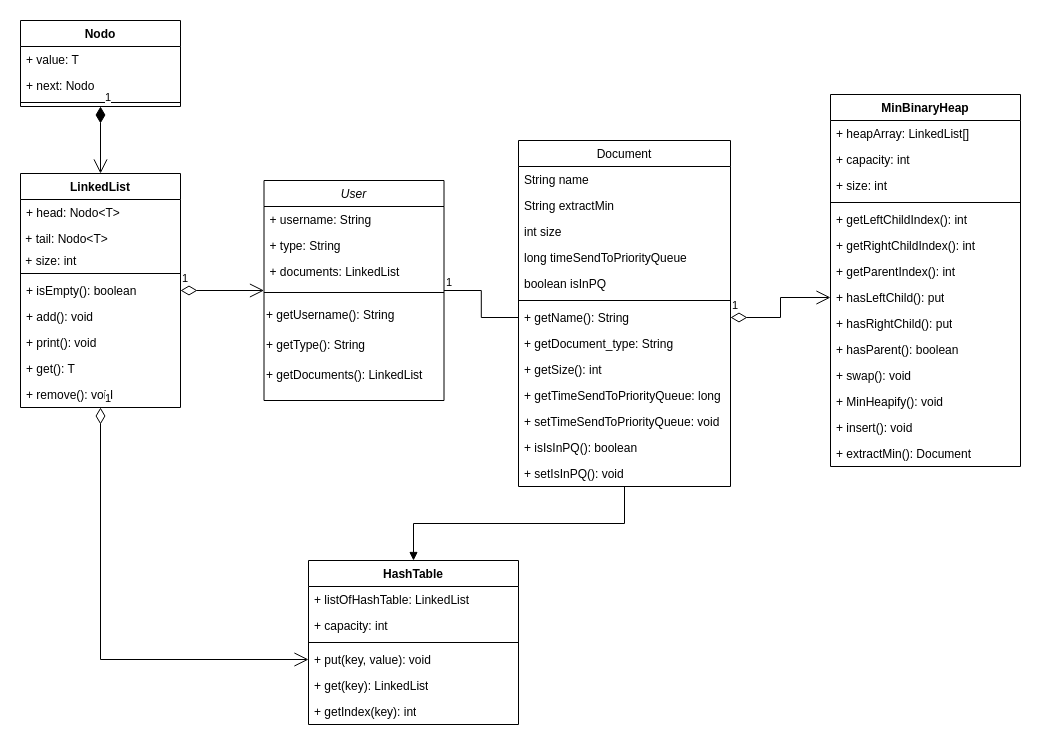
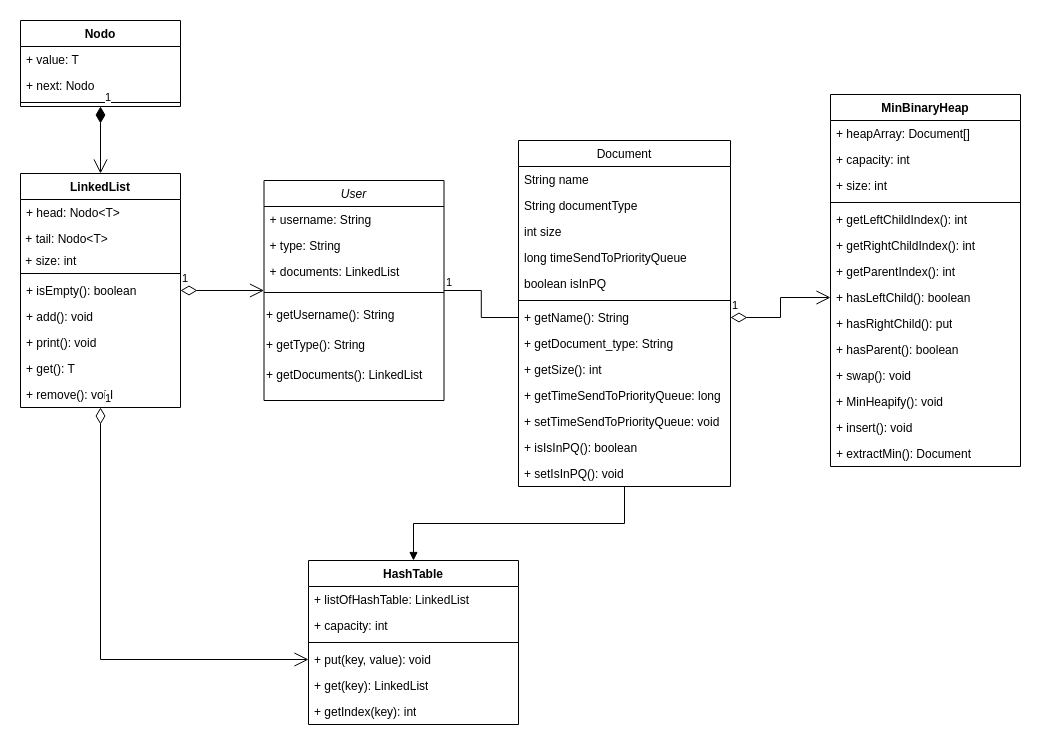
node "+ heapArray: LinkedList[]": label "+ heapArray: LinkedList[]" -> "+ heapArray: Document[]"
node "String extractMin": label "String extractMin" -> "String documentType"
node "+ hasLeftChild(): put": label "+ hasLeftChild(): put" -> "+ hasLeftChild(): boolean"
